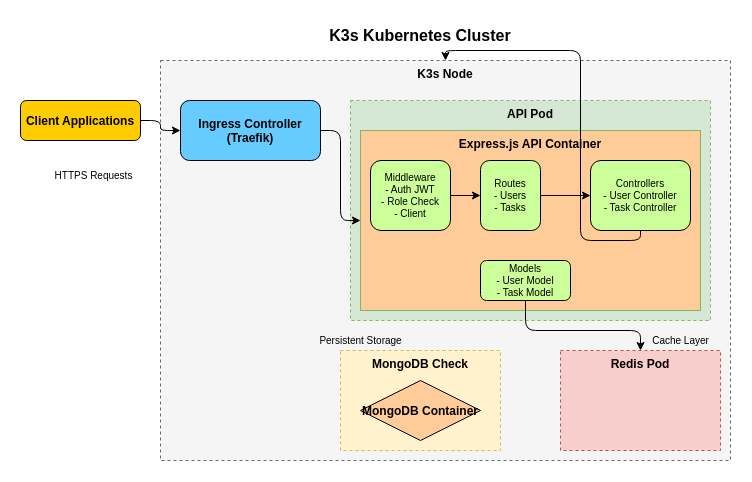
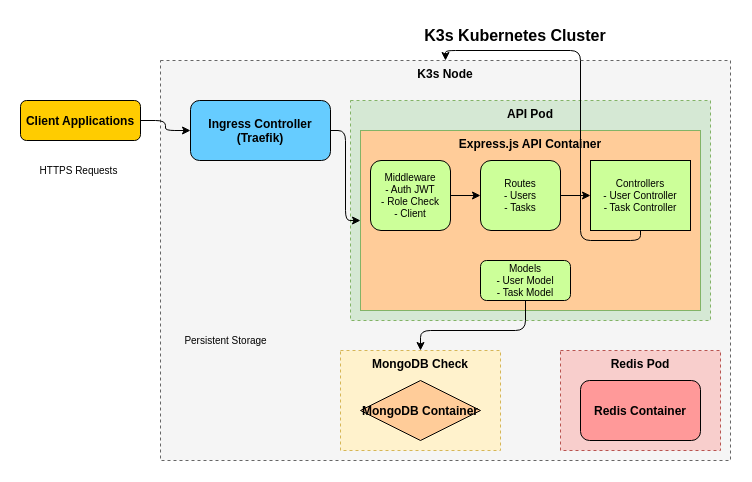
node "K3s Kubernetes Cluster": moved (421, 36) -> (516, 36)
node "Ingress Controller (Traefik)": moved (251, 131) -> (261, 131)
node "HTTPS Requests": moved (94, 176) -> (79, 171)
node "Routes - Users - Tasks": size 60x70 -> 80x70
node "Controllers - User Controller - Task Controller": shape rounded rectangle -> rectangle
edge "Models - User Model - Task Model" -> "MongoDB Check": added
edge "Models - User Model - Task Model" -> "Redis Pod": removed
node "Persistent Storage": moved (361, 341) -> (226, 341)
node "Cache Layer": removed
node "Redis Container": added
